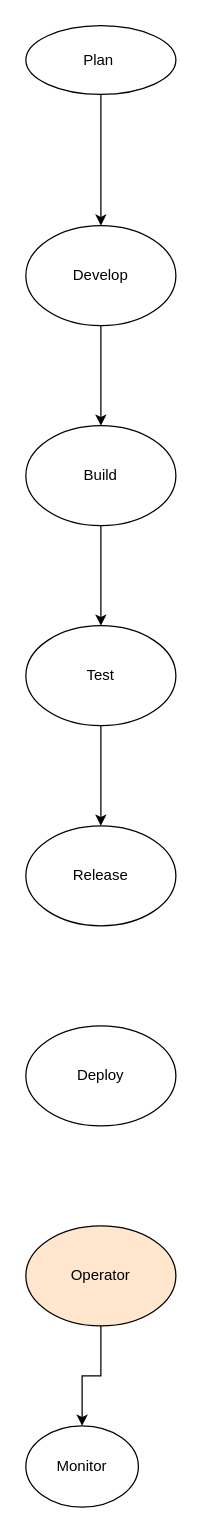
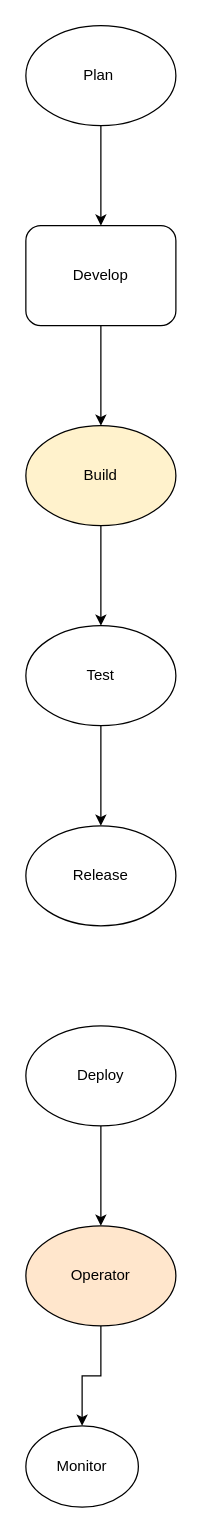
node "Plan": size 150x69 -> 150x100
node "Develop": shape ellipse -> rounded rectangle
node "Build": fillcolor #ffffff -> #fff2cc
edge "Deploy" -> "Operator": added
